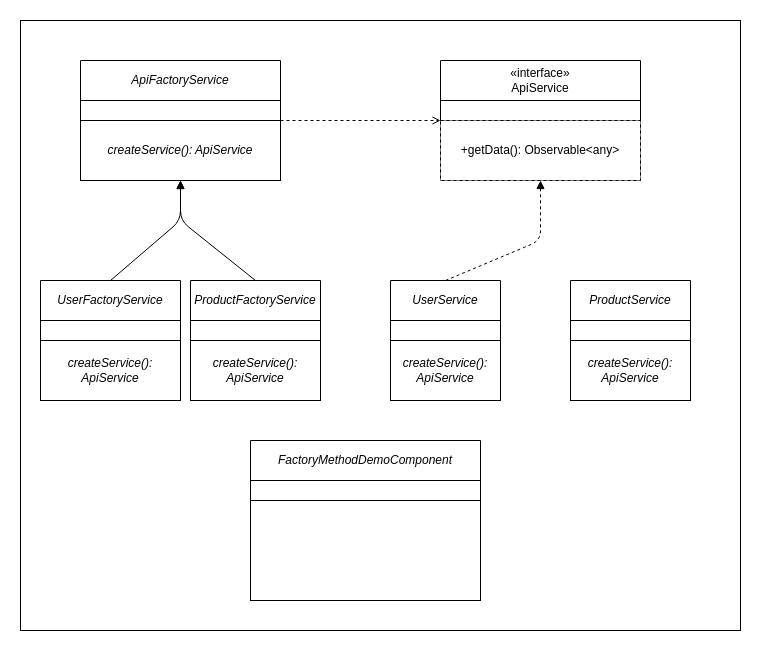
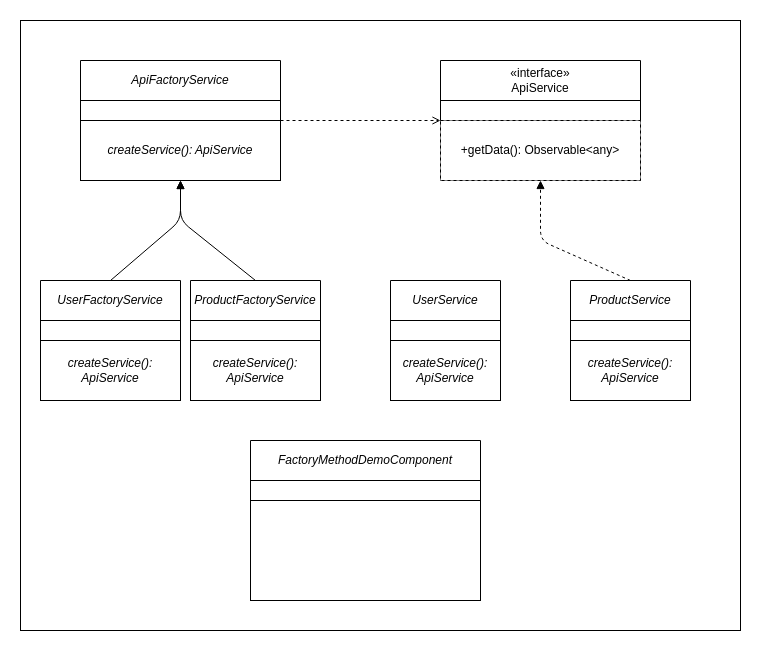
edge "UserService" -> "+getData(): Observable<any>": removed
edge "ProductService" -> "«interface»ApiService": added
